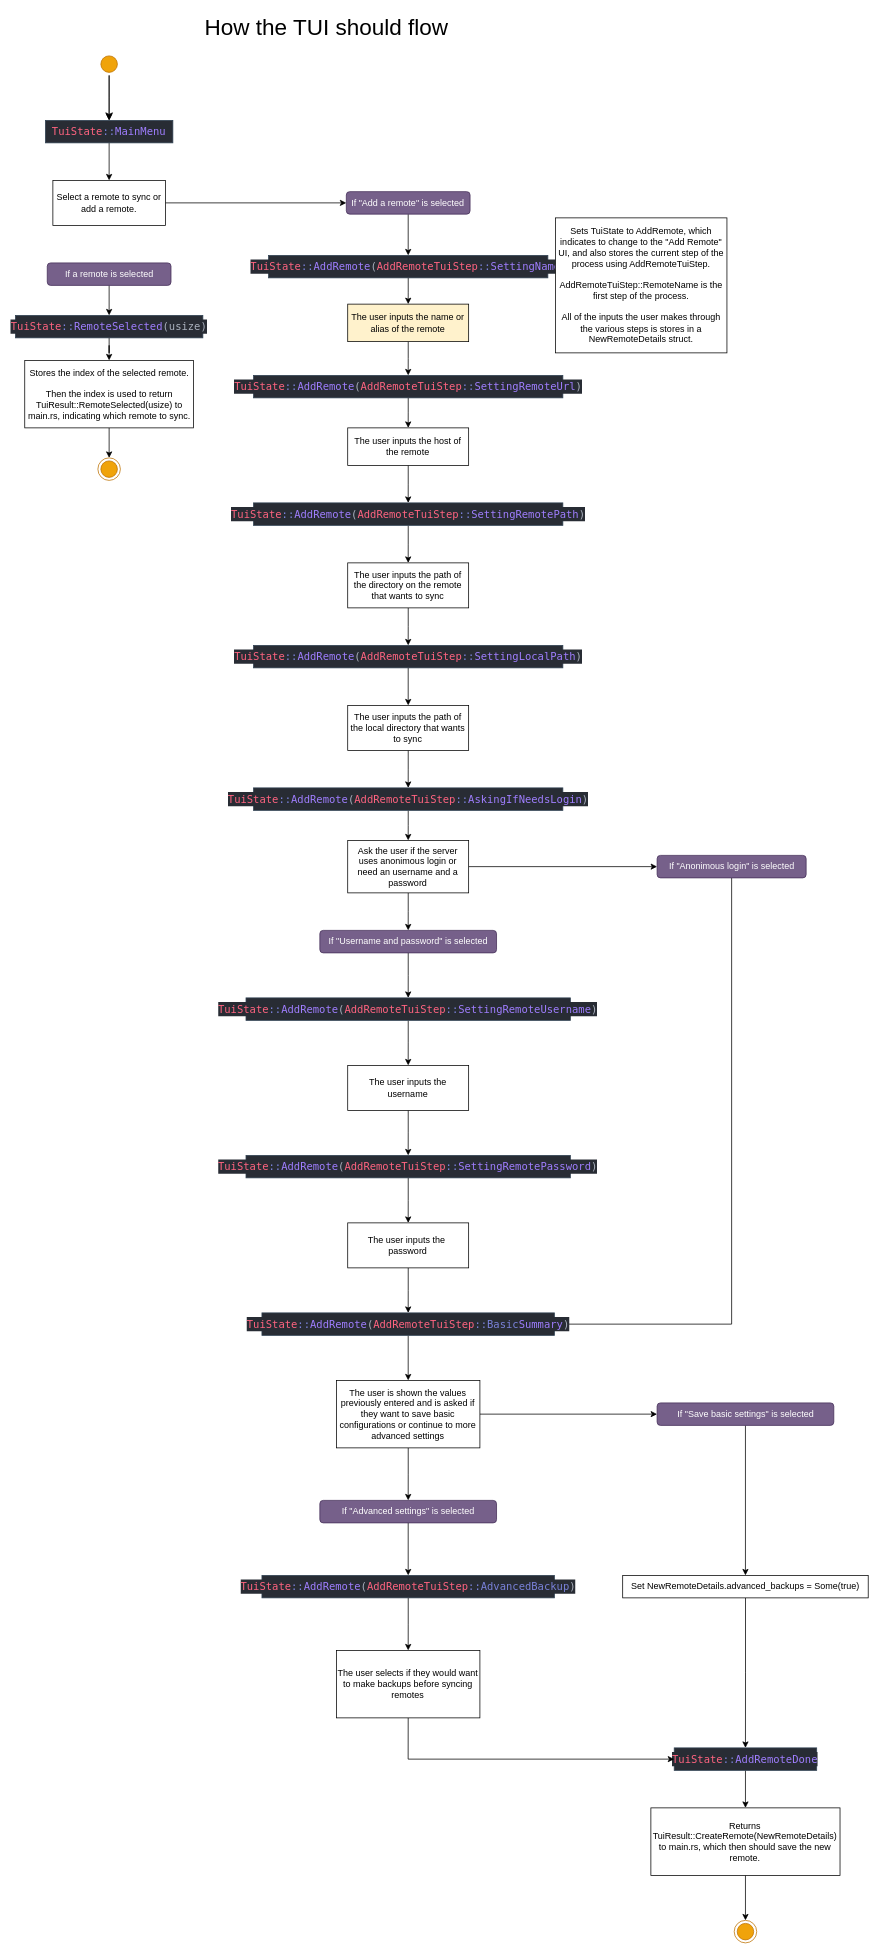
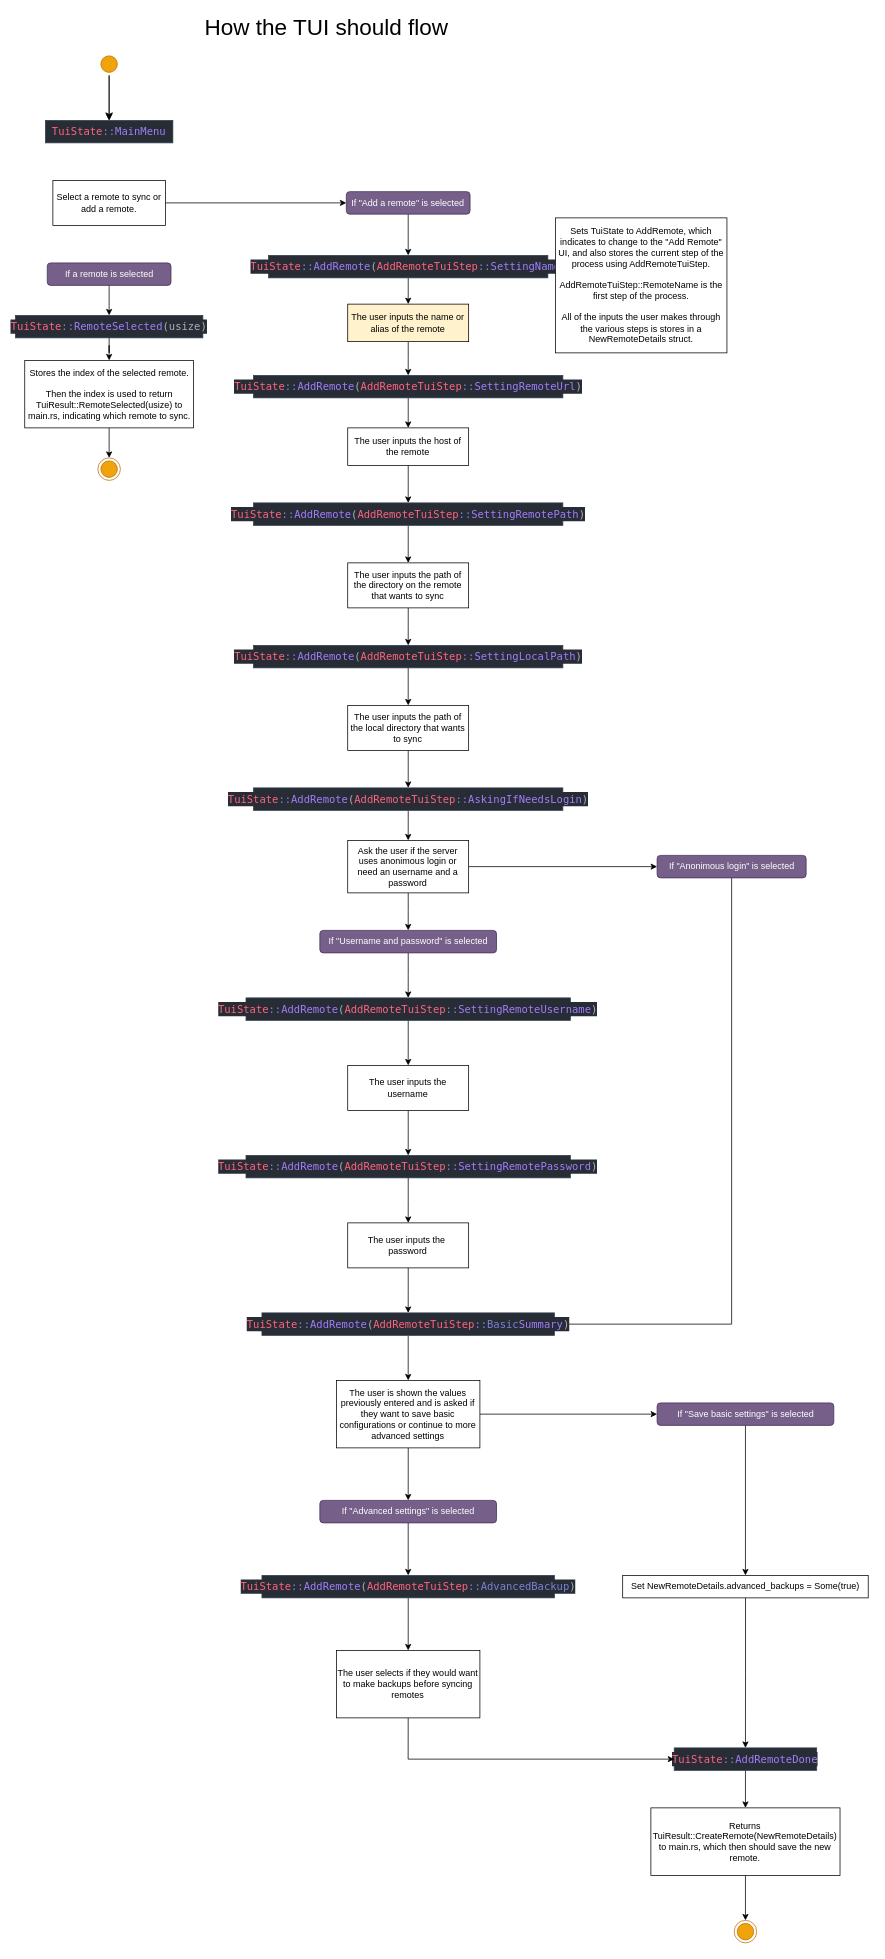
edge "TuiState::MainMenu" -> "Select a remote to sync or add a remote.": removed
